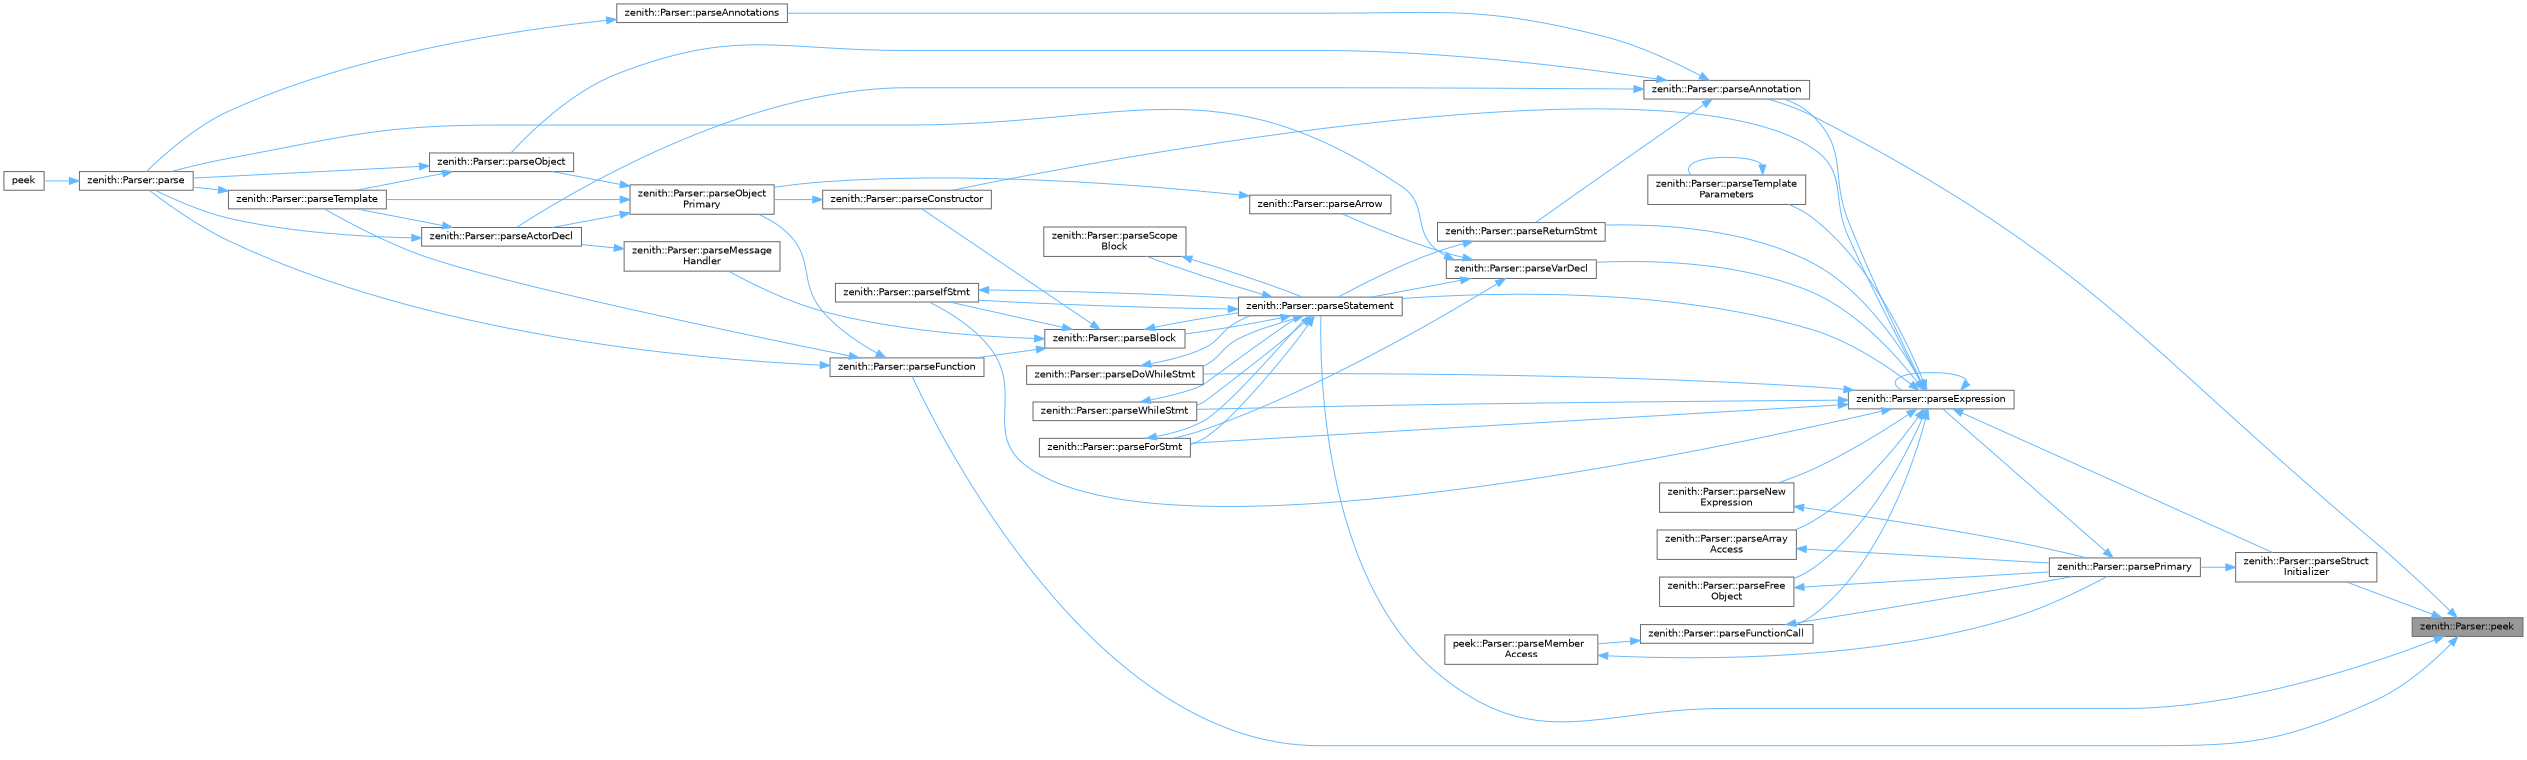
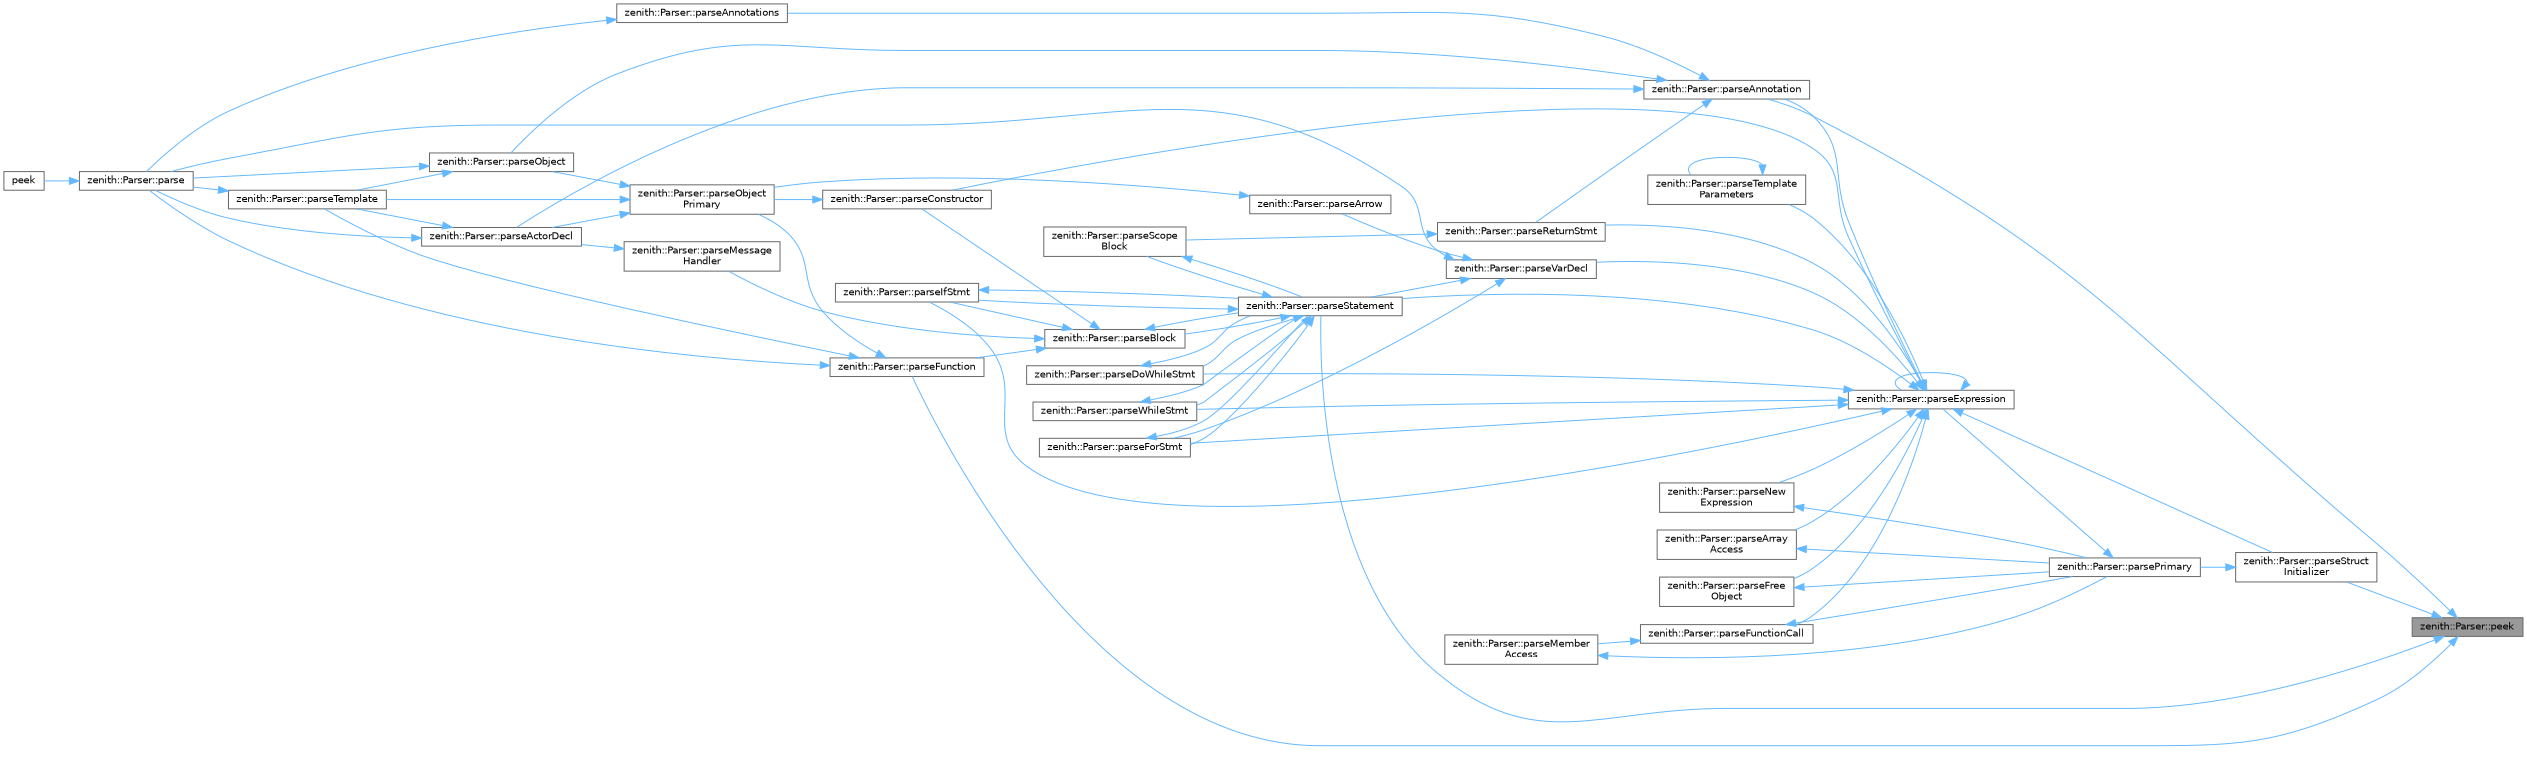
edge "zenith::Parser::parseStatement" -> "zenith::Parser::parseReturnStmt": now "zenith::Parser::parseScope Block" -> "zenith::Parser::parseReturnStmt"
node "peek::Parser::parseMember Access": label "peek::Parser::parseMember Access" -> "zenith::Parser::parseMember Access"
